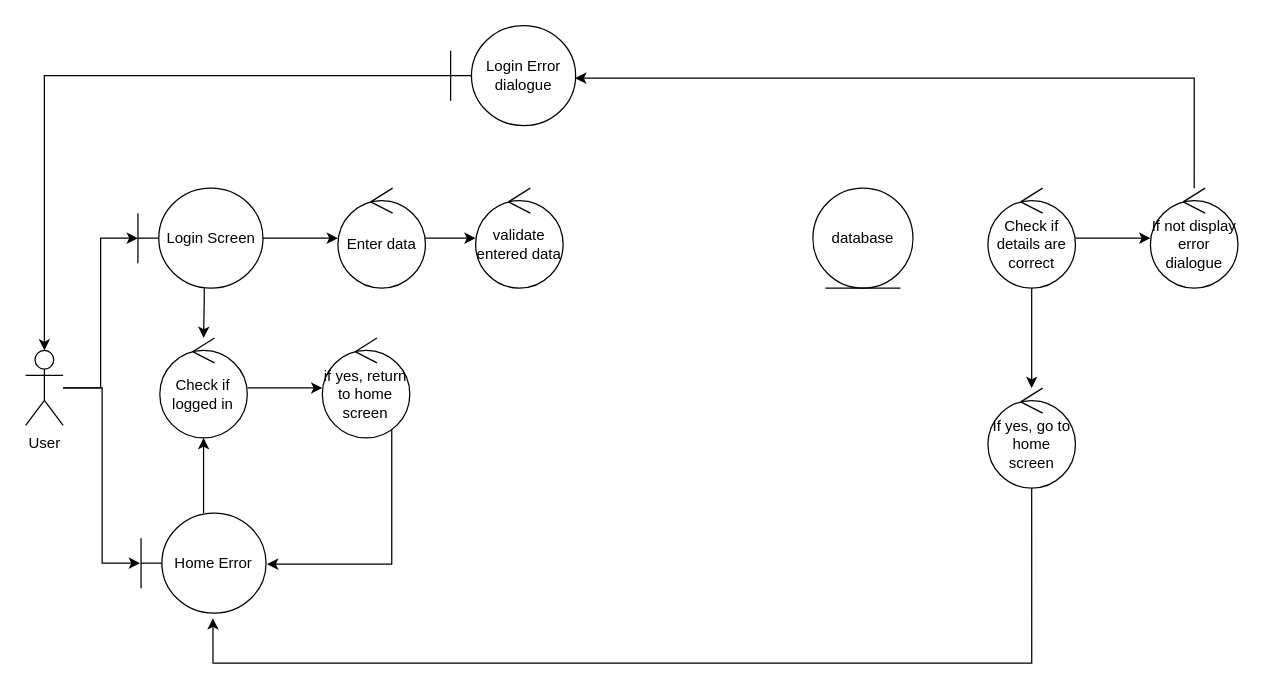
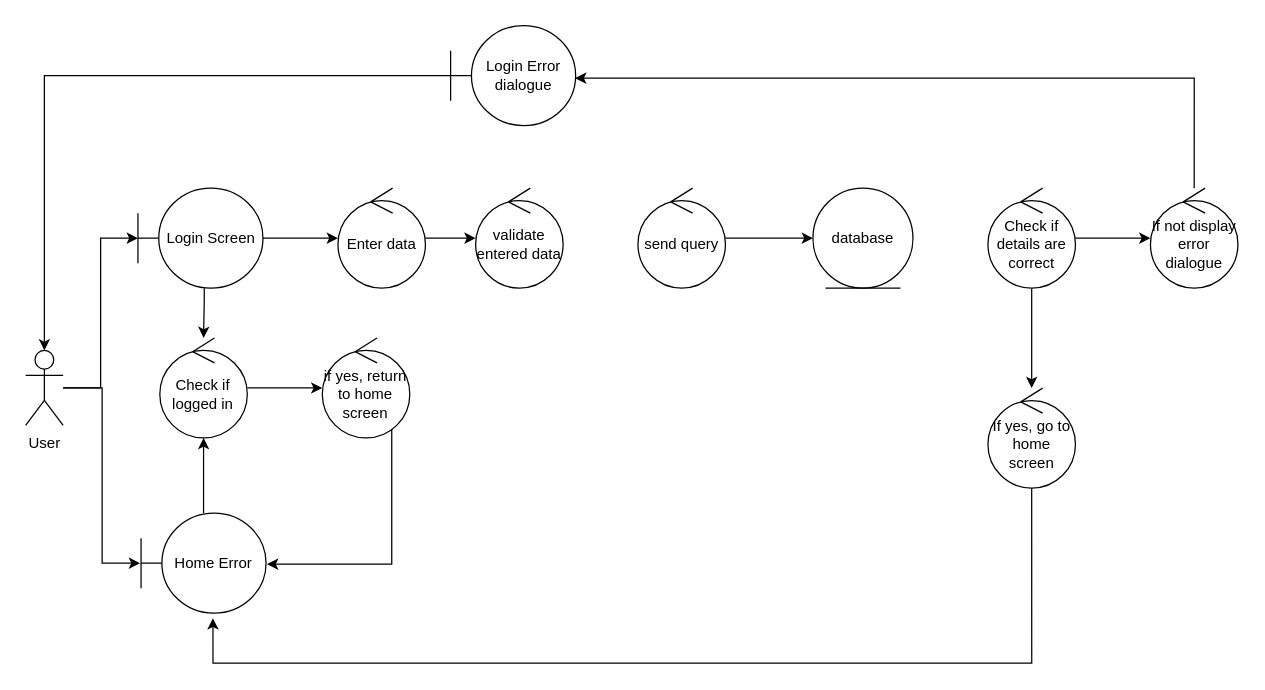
node "send query": added
edge "send query" -> "database": added
